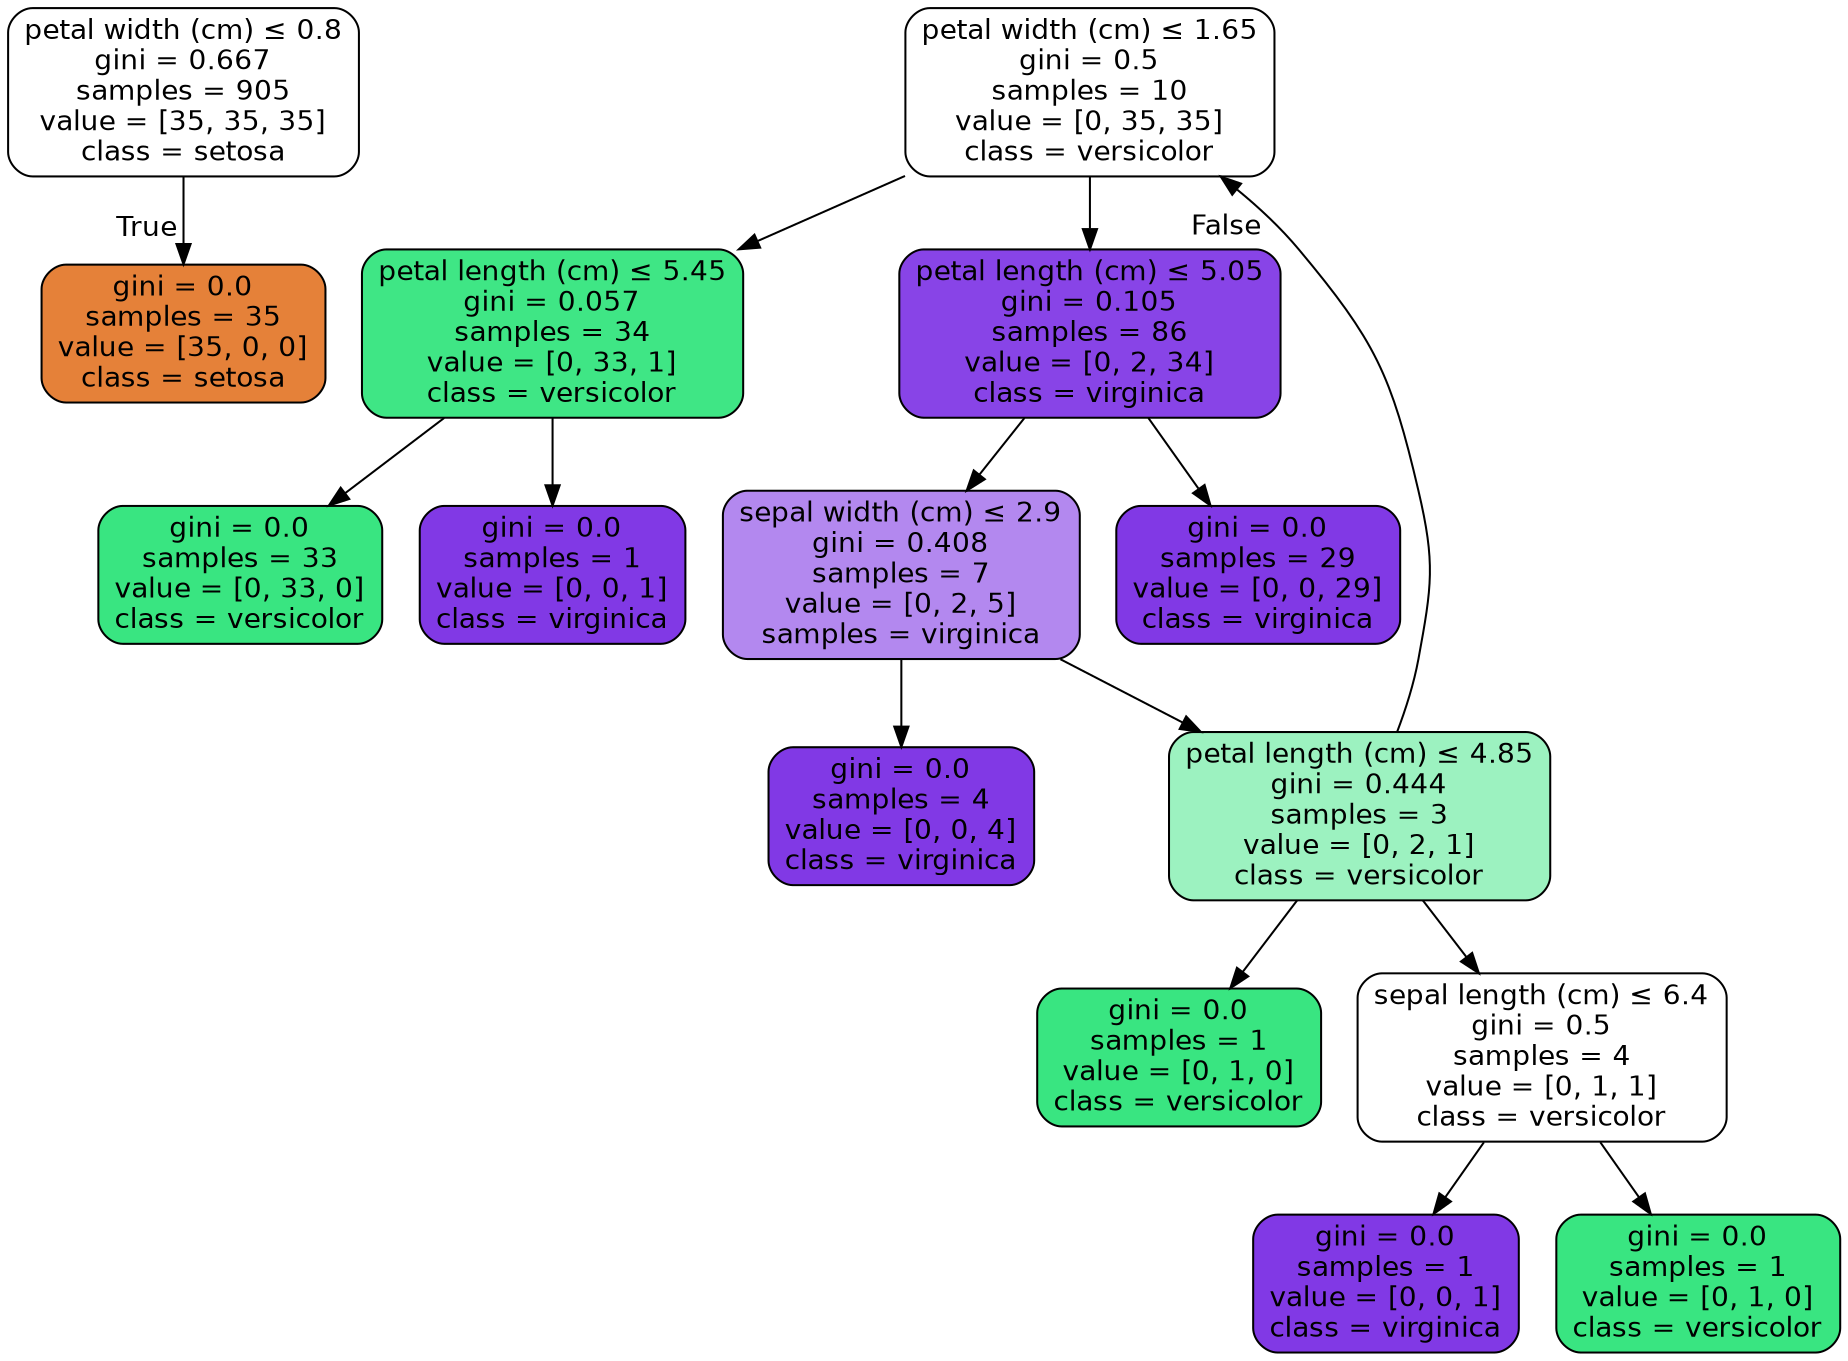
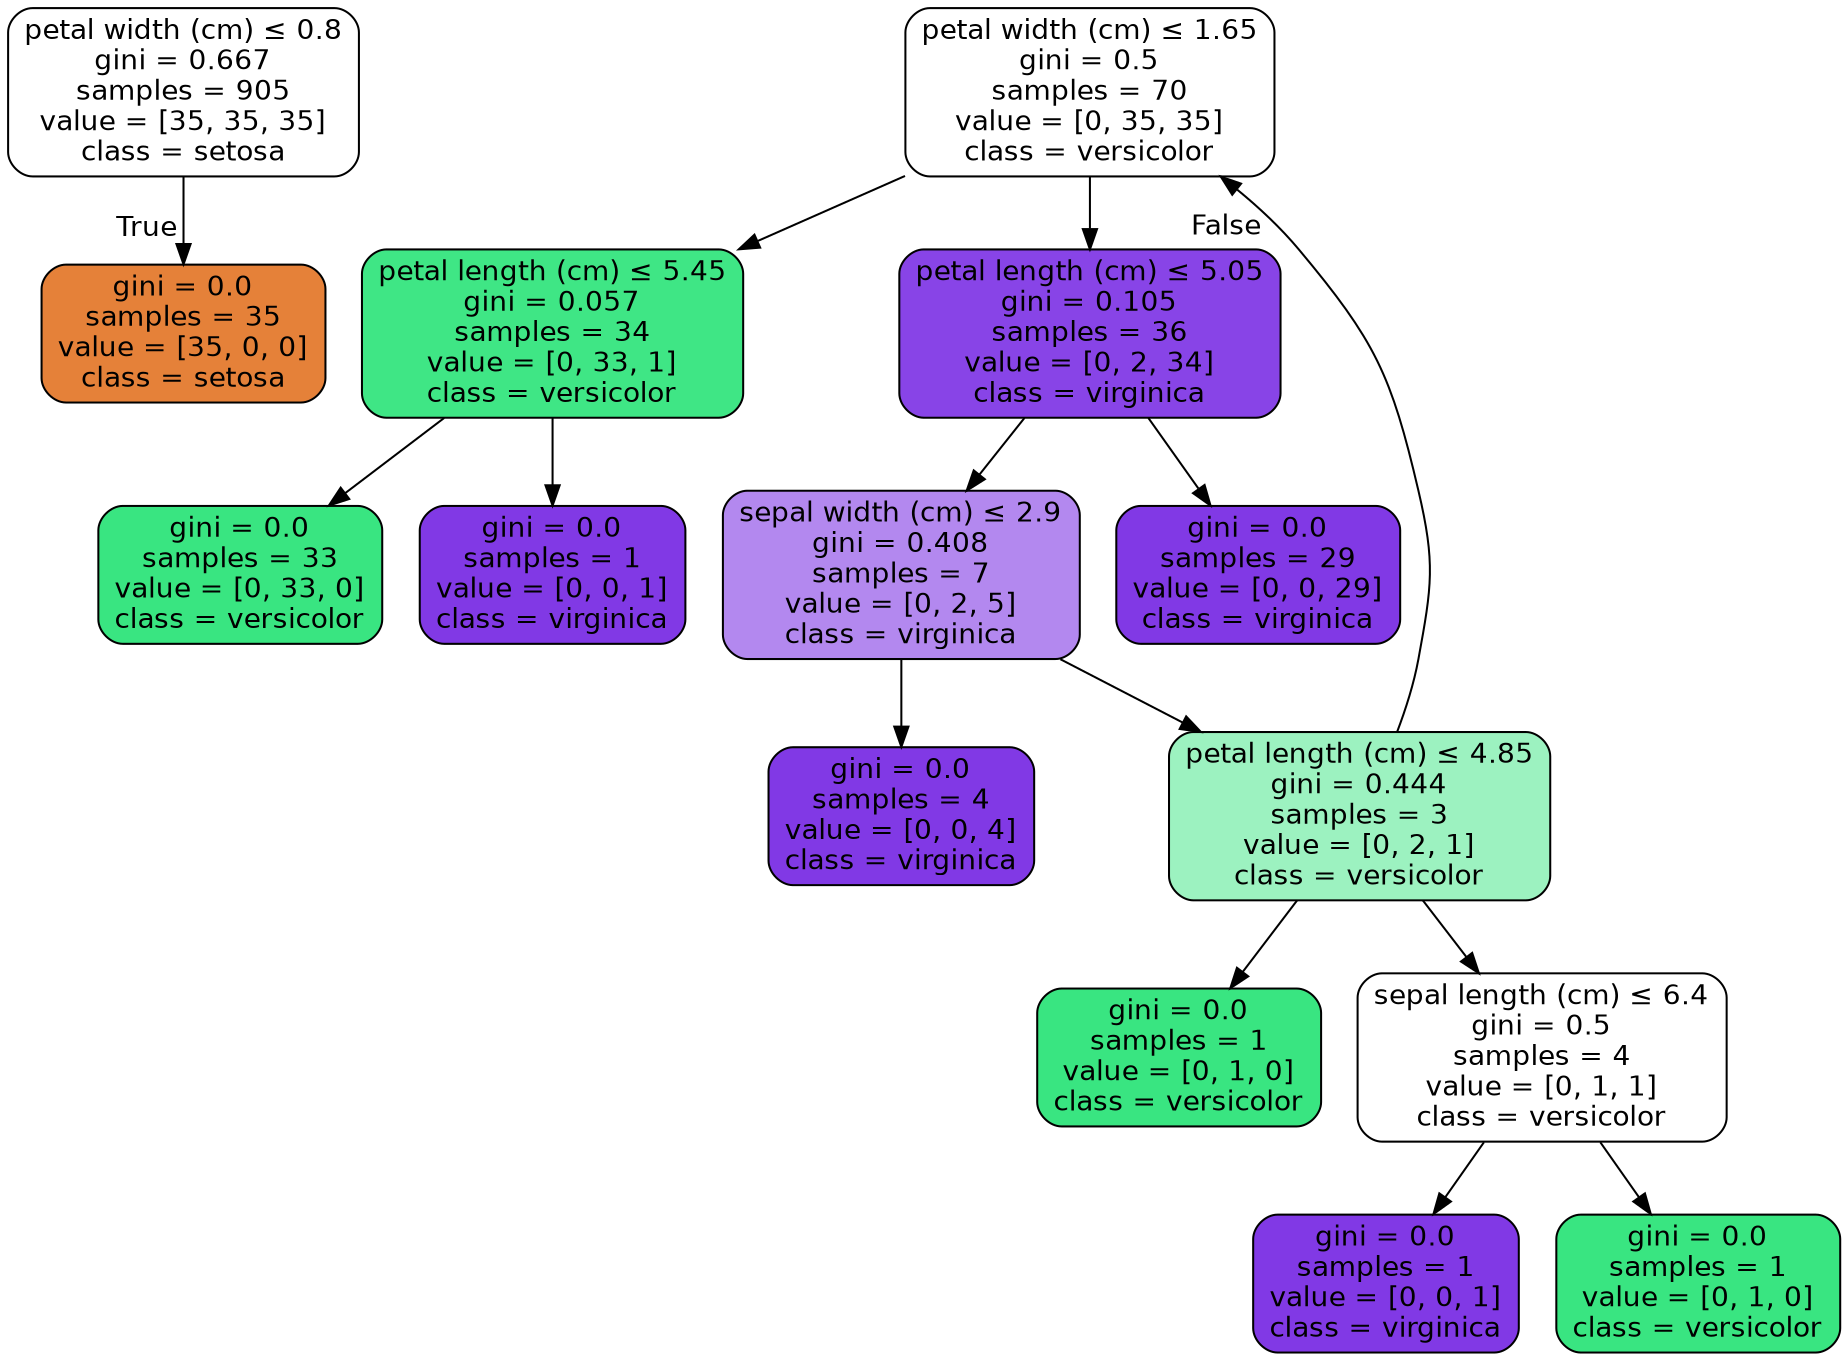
node "petal width (cm) ≤ 1.65": text "samples = 10" -> "samples = 70"
node "petal length (cm) ≤ 5.05": text "samples = 86" -> "samples = 36"
node "sepal width (cm) ≤ 2.9": text "samples = virginica" -> "class = virginica"
